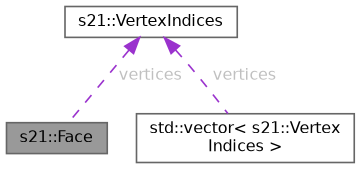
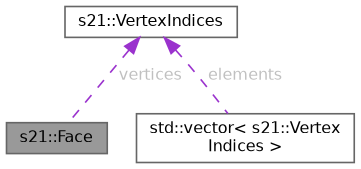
edge "std::vector< s21::Vertex Indices >" -> "s21::VertexIndices": label " vertices" -> " elements"
